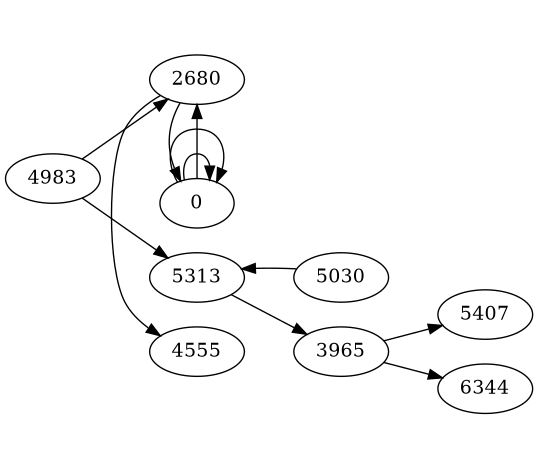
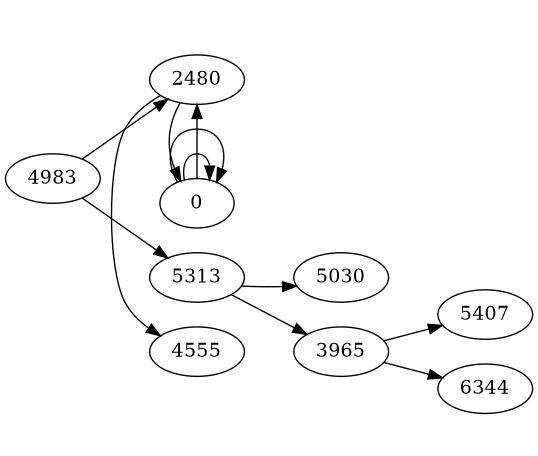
node "2680": label "2680" -> "2480"
edge "5030" -> "5313": reversed
